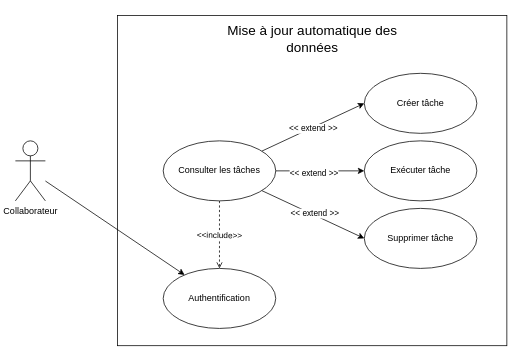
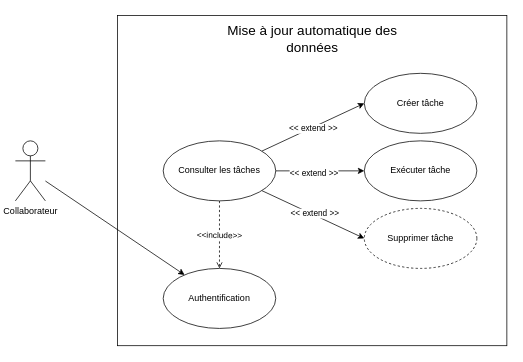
node "Supprimer tâche": style solid -> dashed
